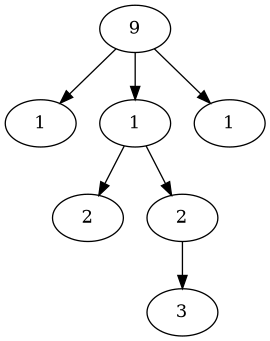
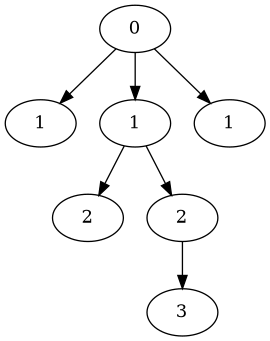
node "9": label "9" -> "0"
